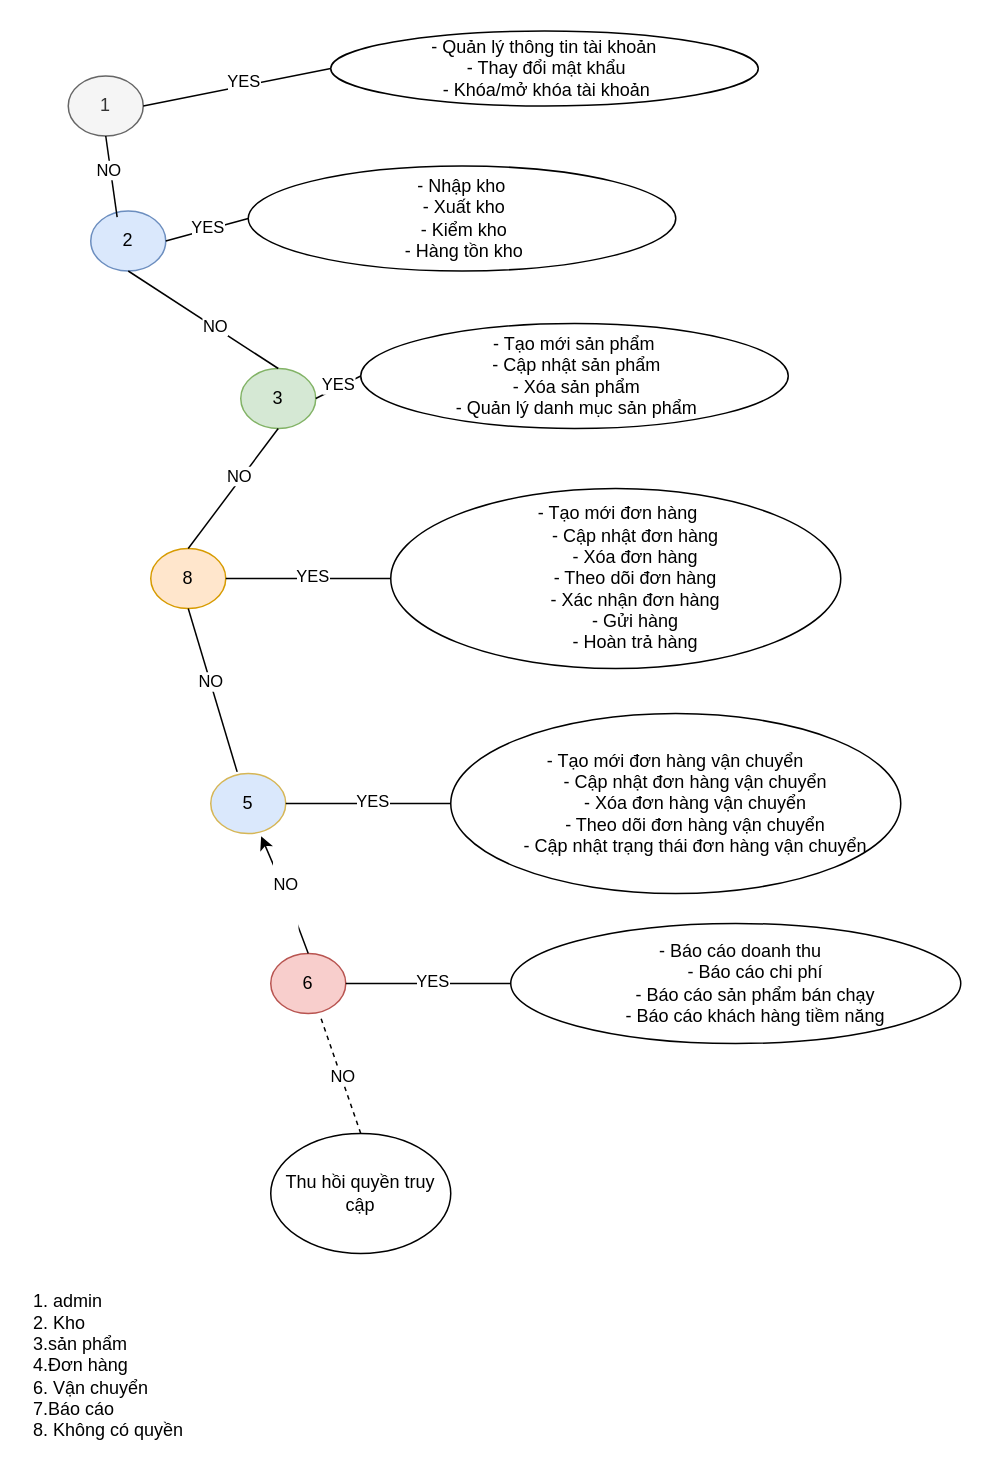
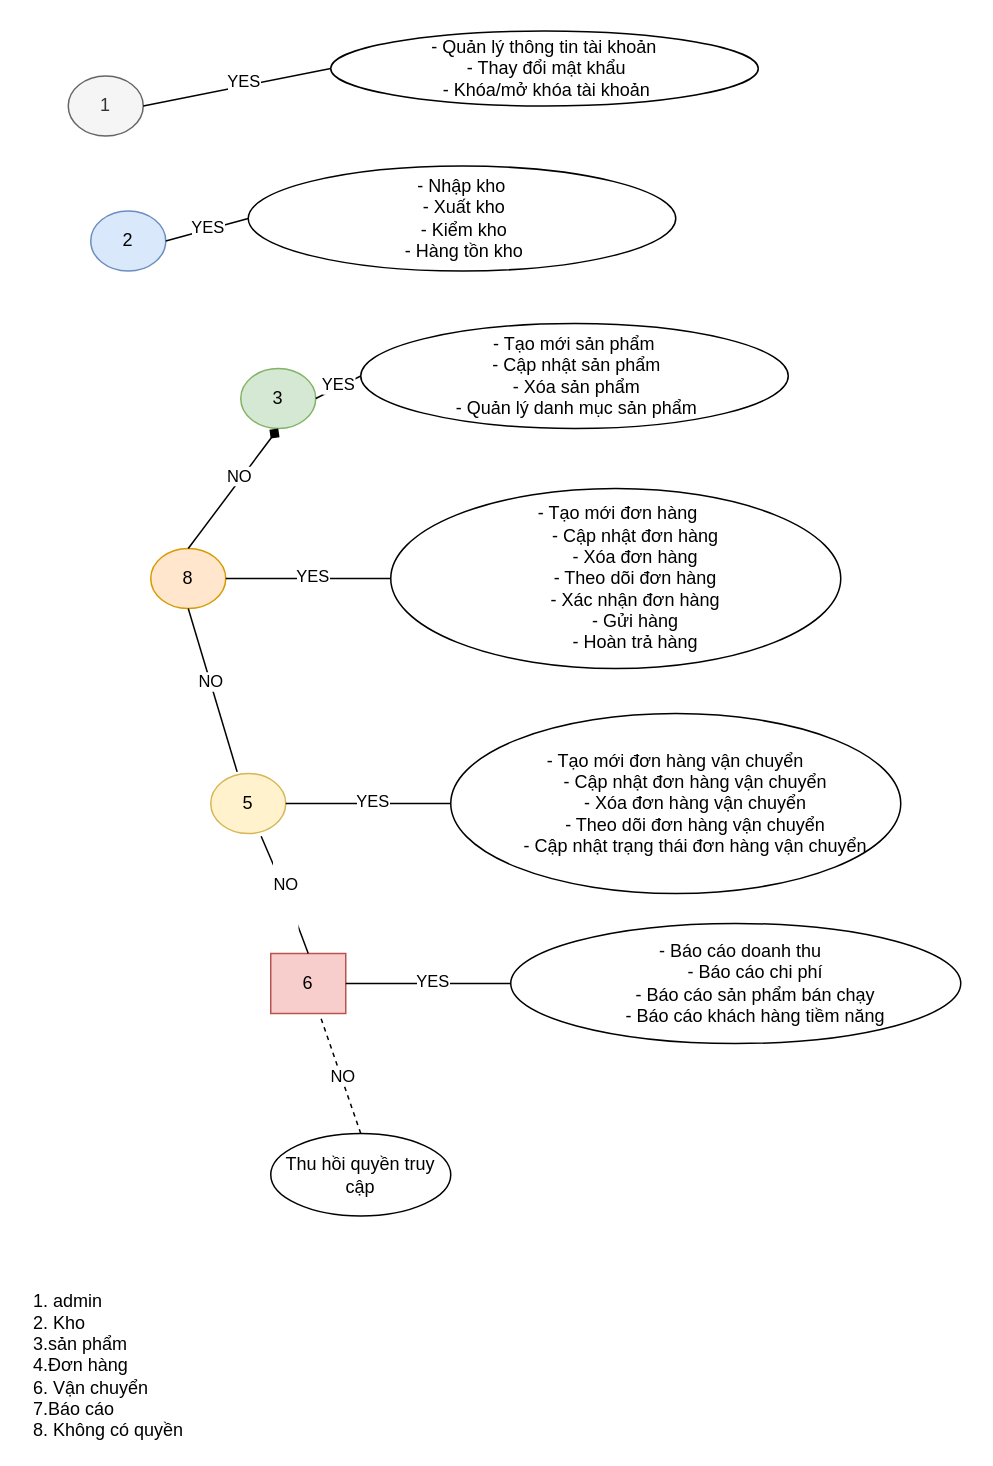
edge "1" -- "2": removed, label "NO"
edge "2" -- "3": removed, label "NO"
edge "3" -- "8": arrowhead none -> diamond
node "5": fillcolor #dae8fc -> #fff2cc
edge "6" -> "5": arrowhead classic -> none
node "6": shape ellipse -> rectangle
node "Thu hồi quyền truy cập": size 180x120 -> 180x83
